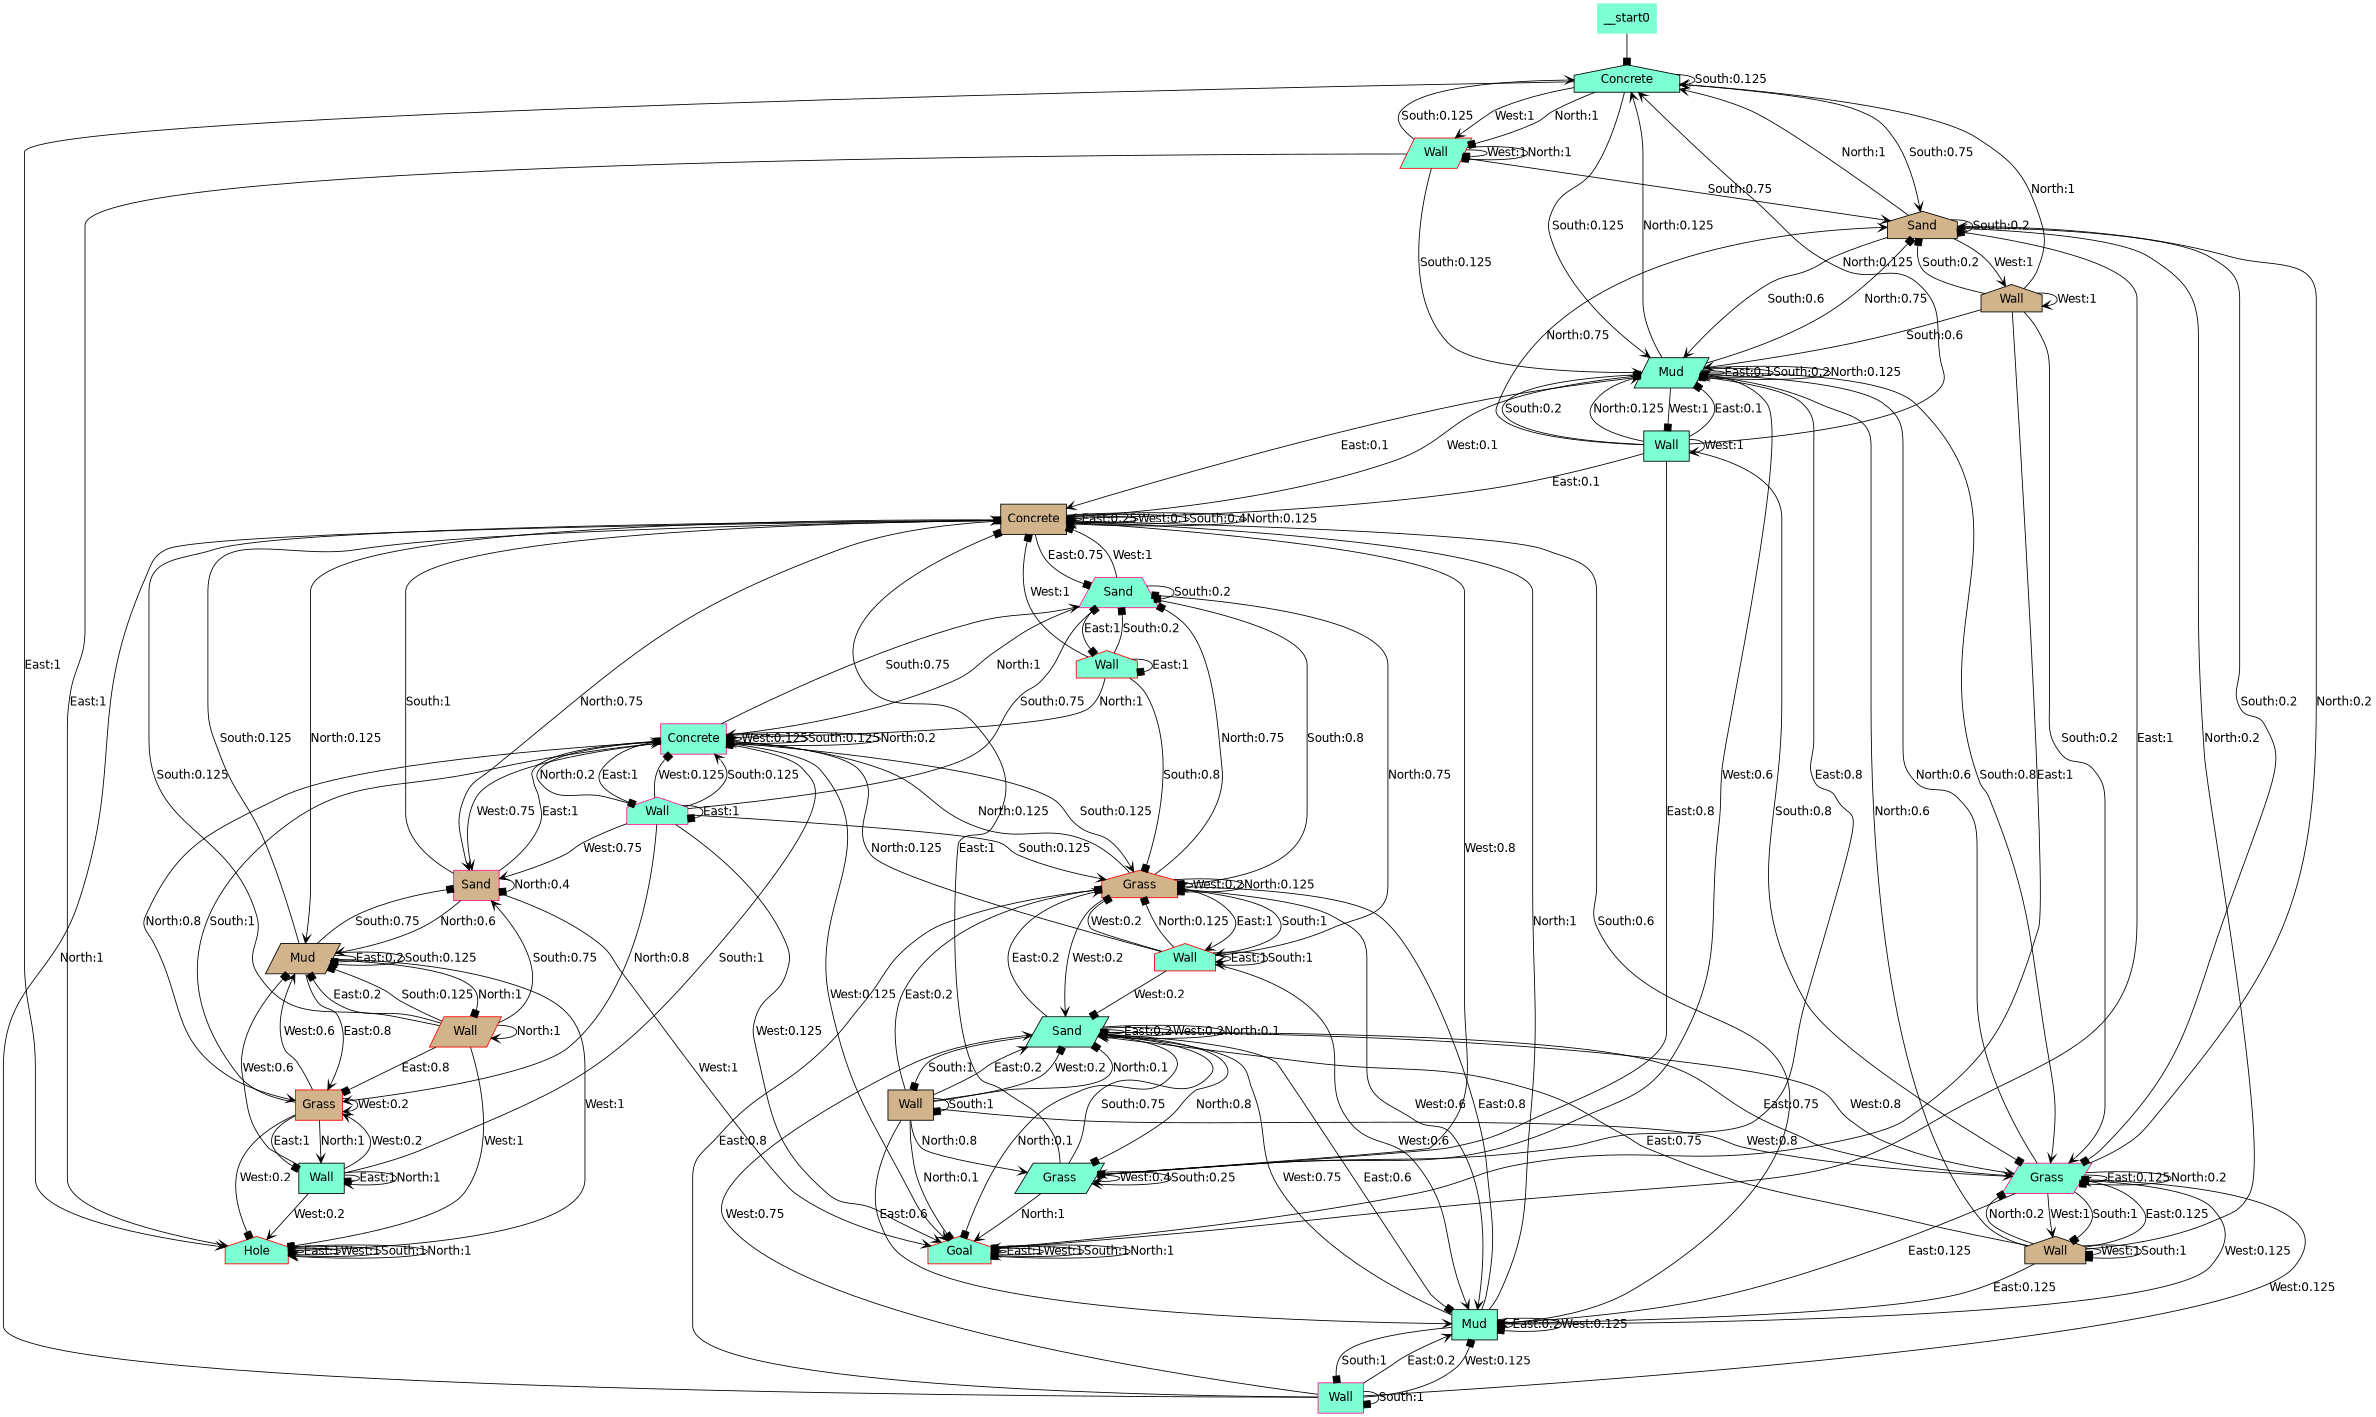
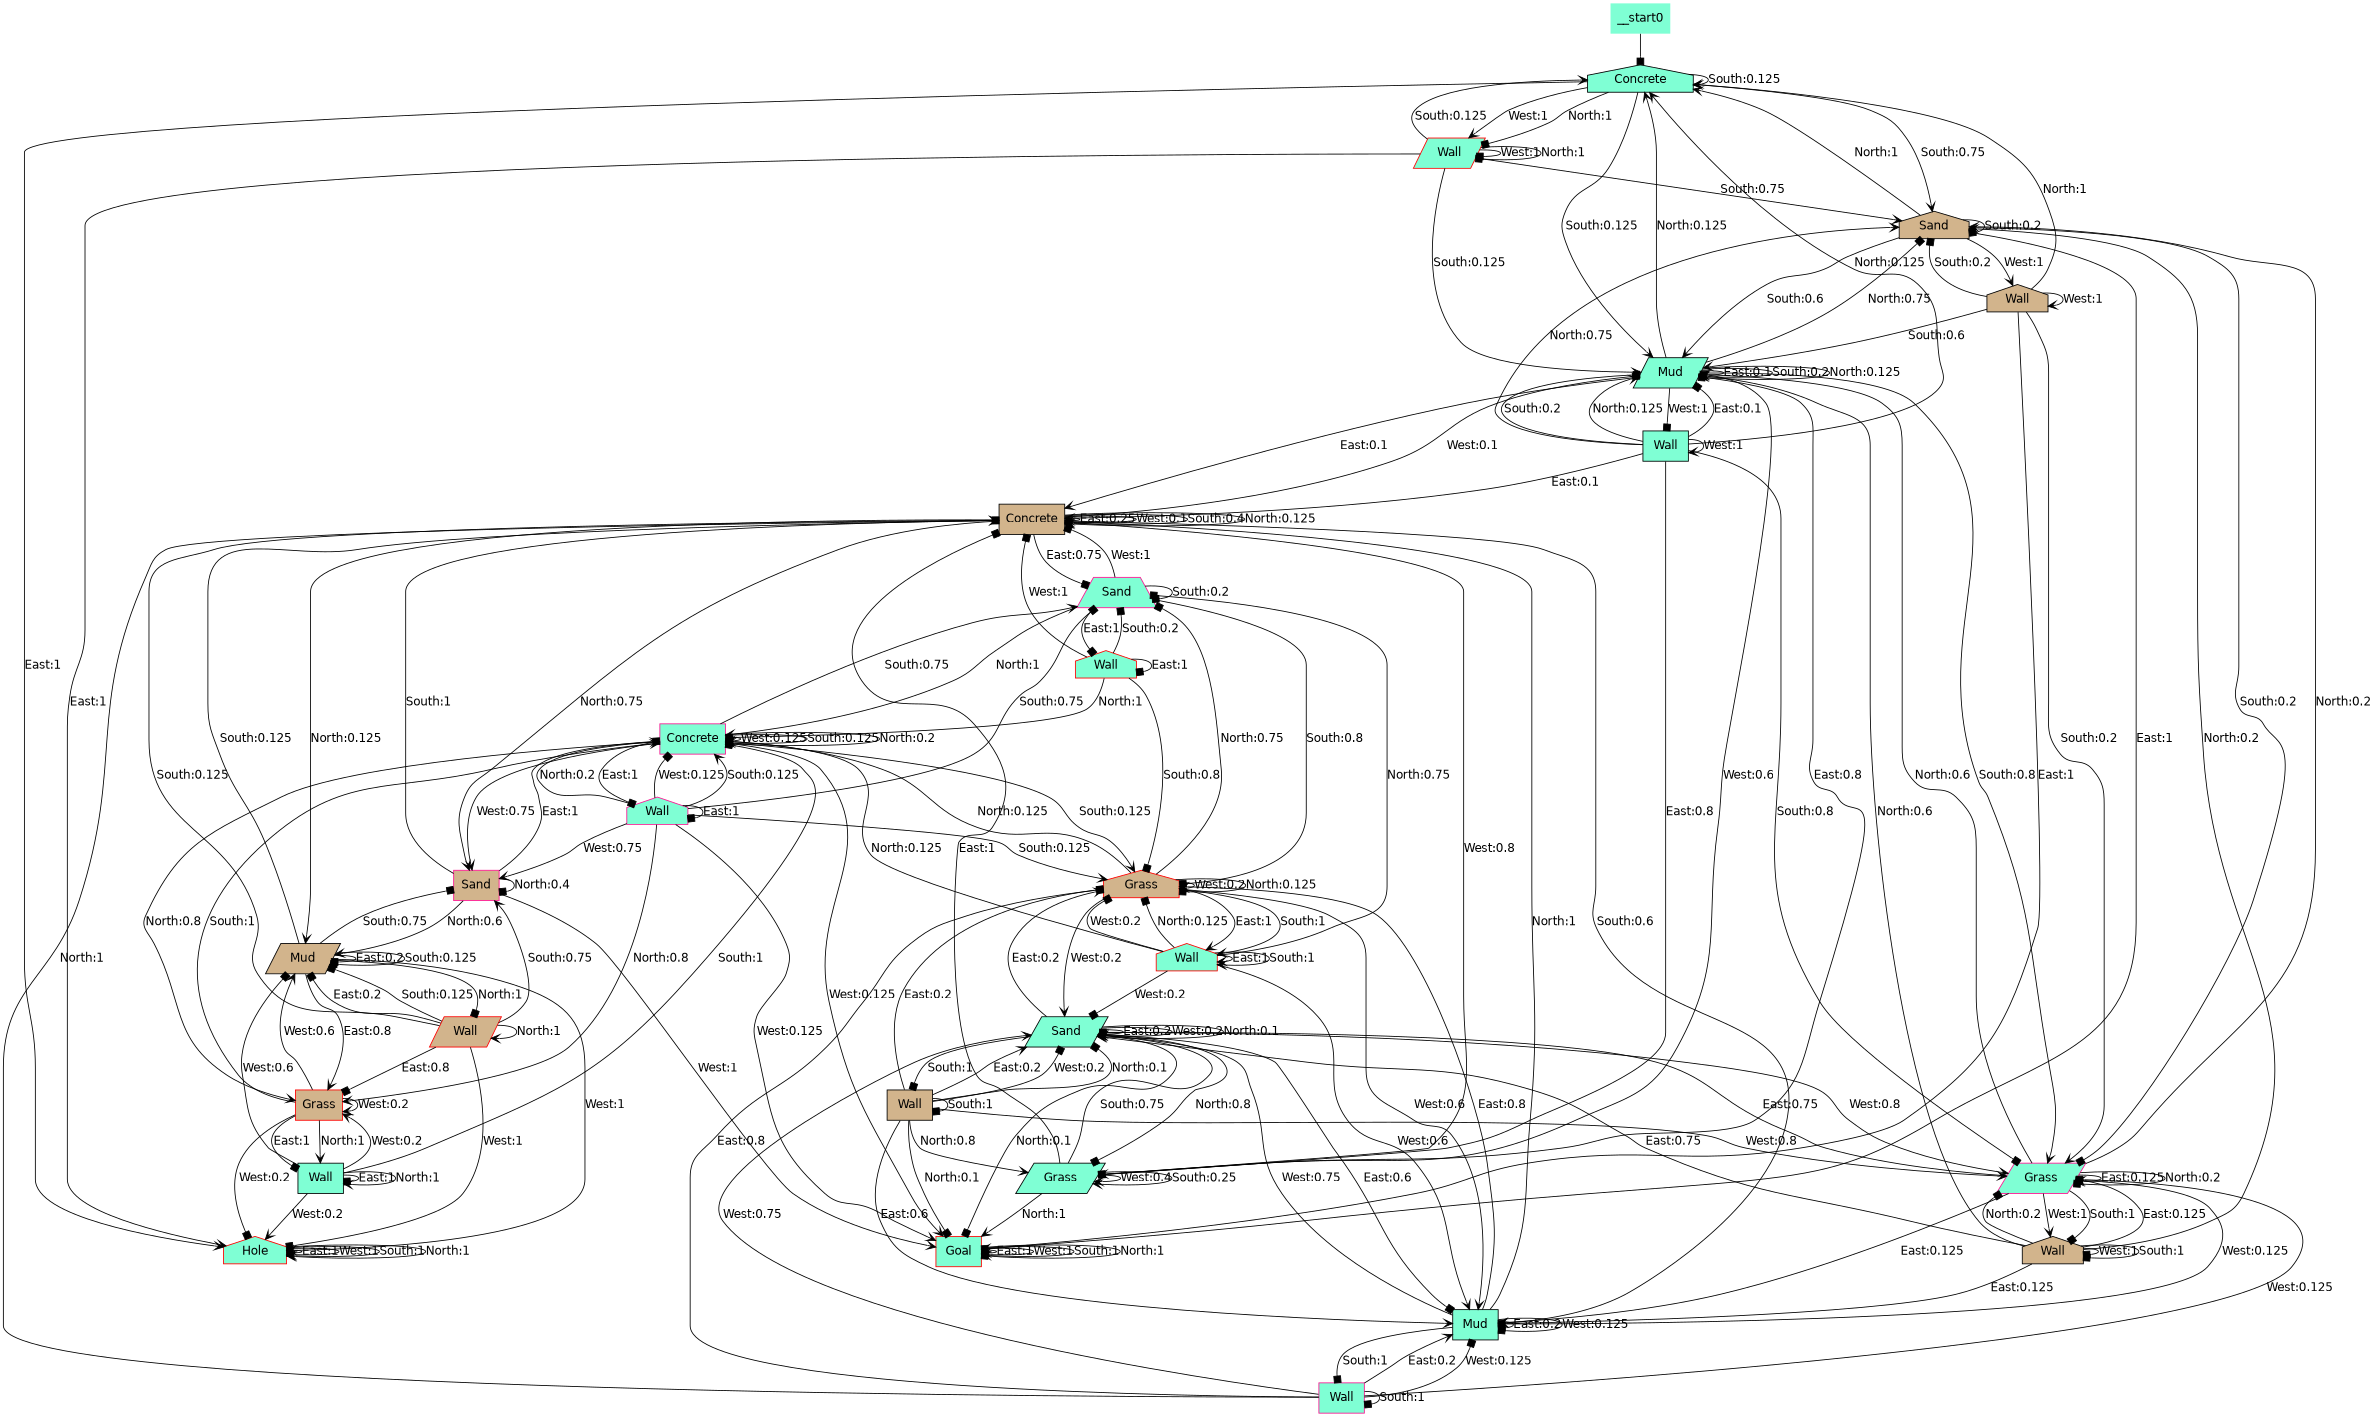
node "Goal": shape house -> box
